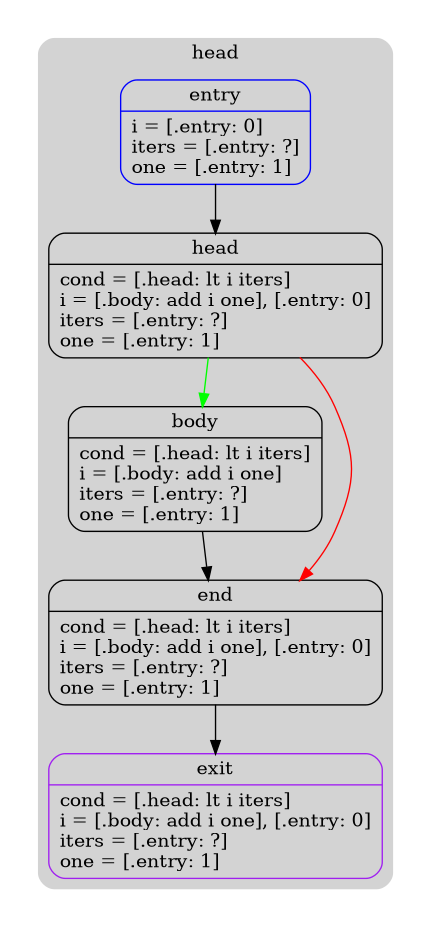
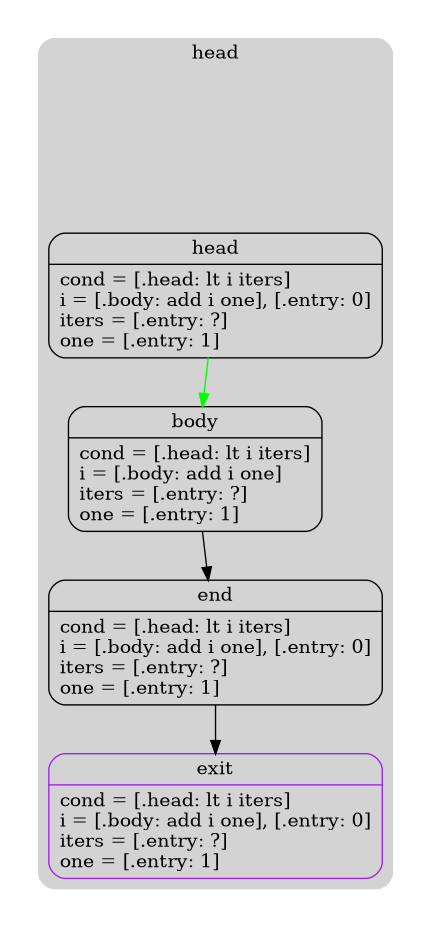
node "entry": removed
edge "head" -> "end": removed
